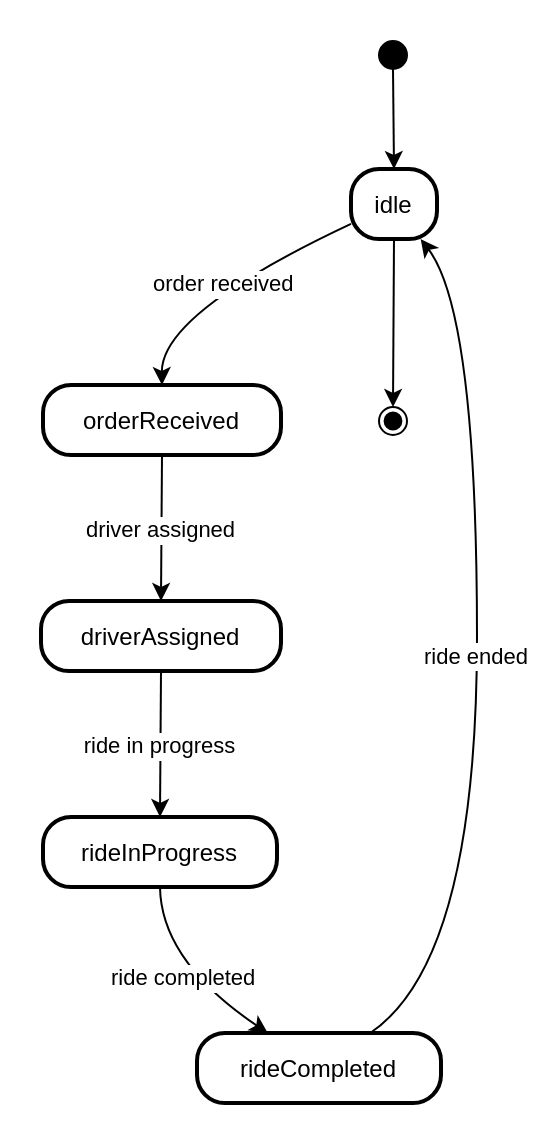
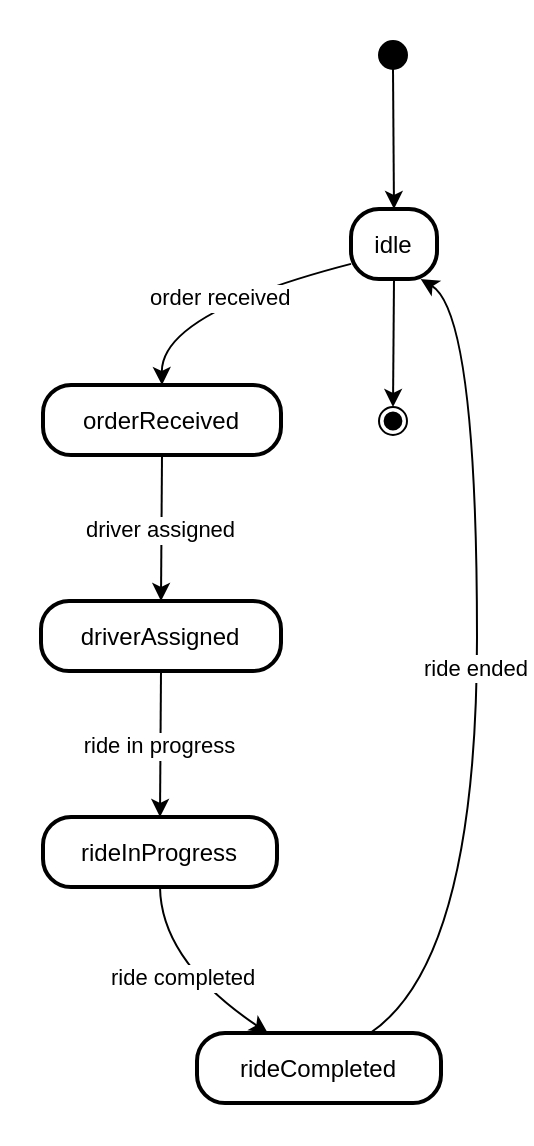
node "idle": moved (394, 204) -> (394, 244)
